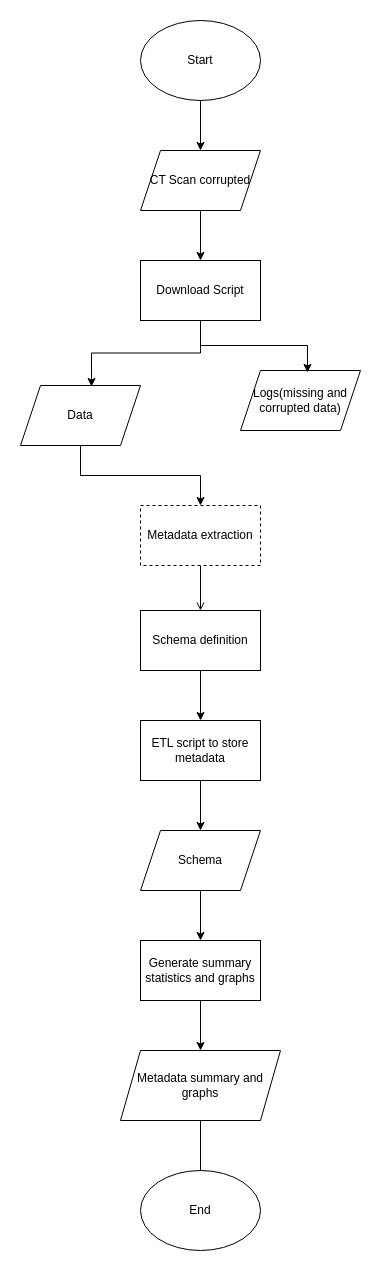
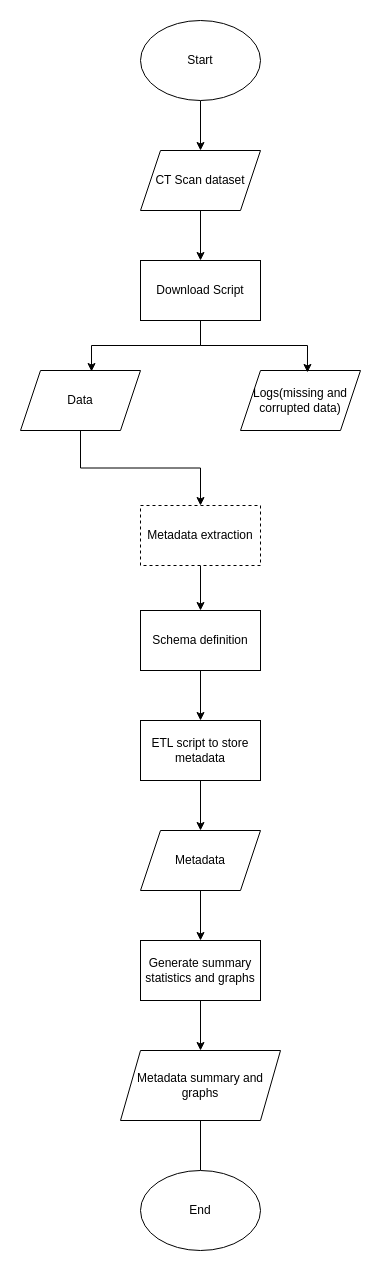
node "CT Scan corrupted": label "CT Scan corrupted" -> "CT Scan dataset"
node "Data": moved (81, 416) -> (81, 401)
edge "Metadata extraction" -> "Schema definition": arrowhead open -> classic
node "Schema": label "Schema" -> "Metadata"
